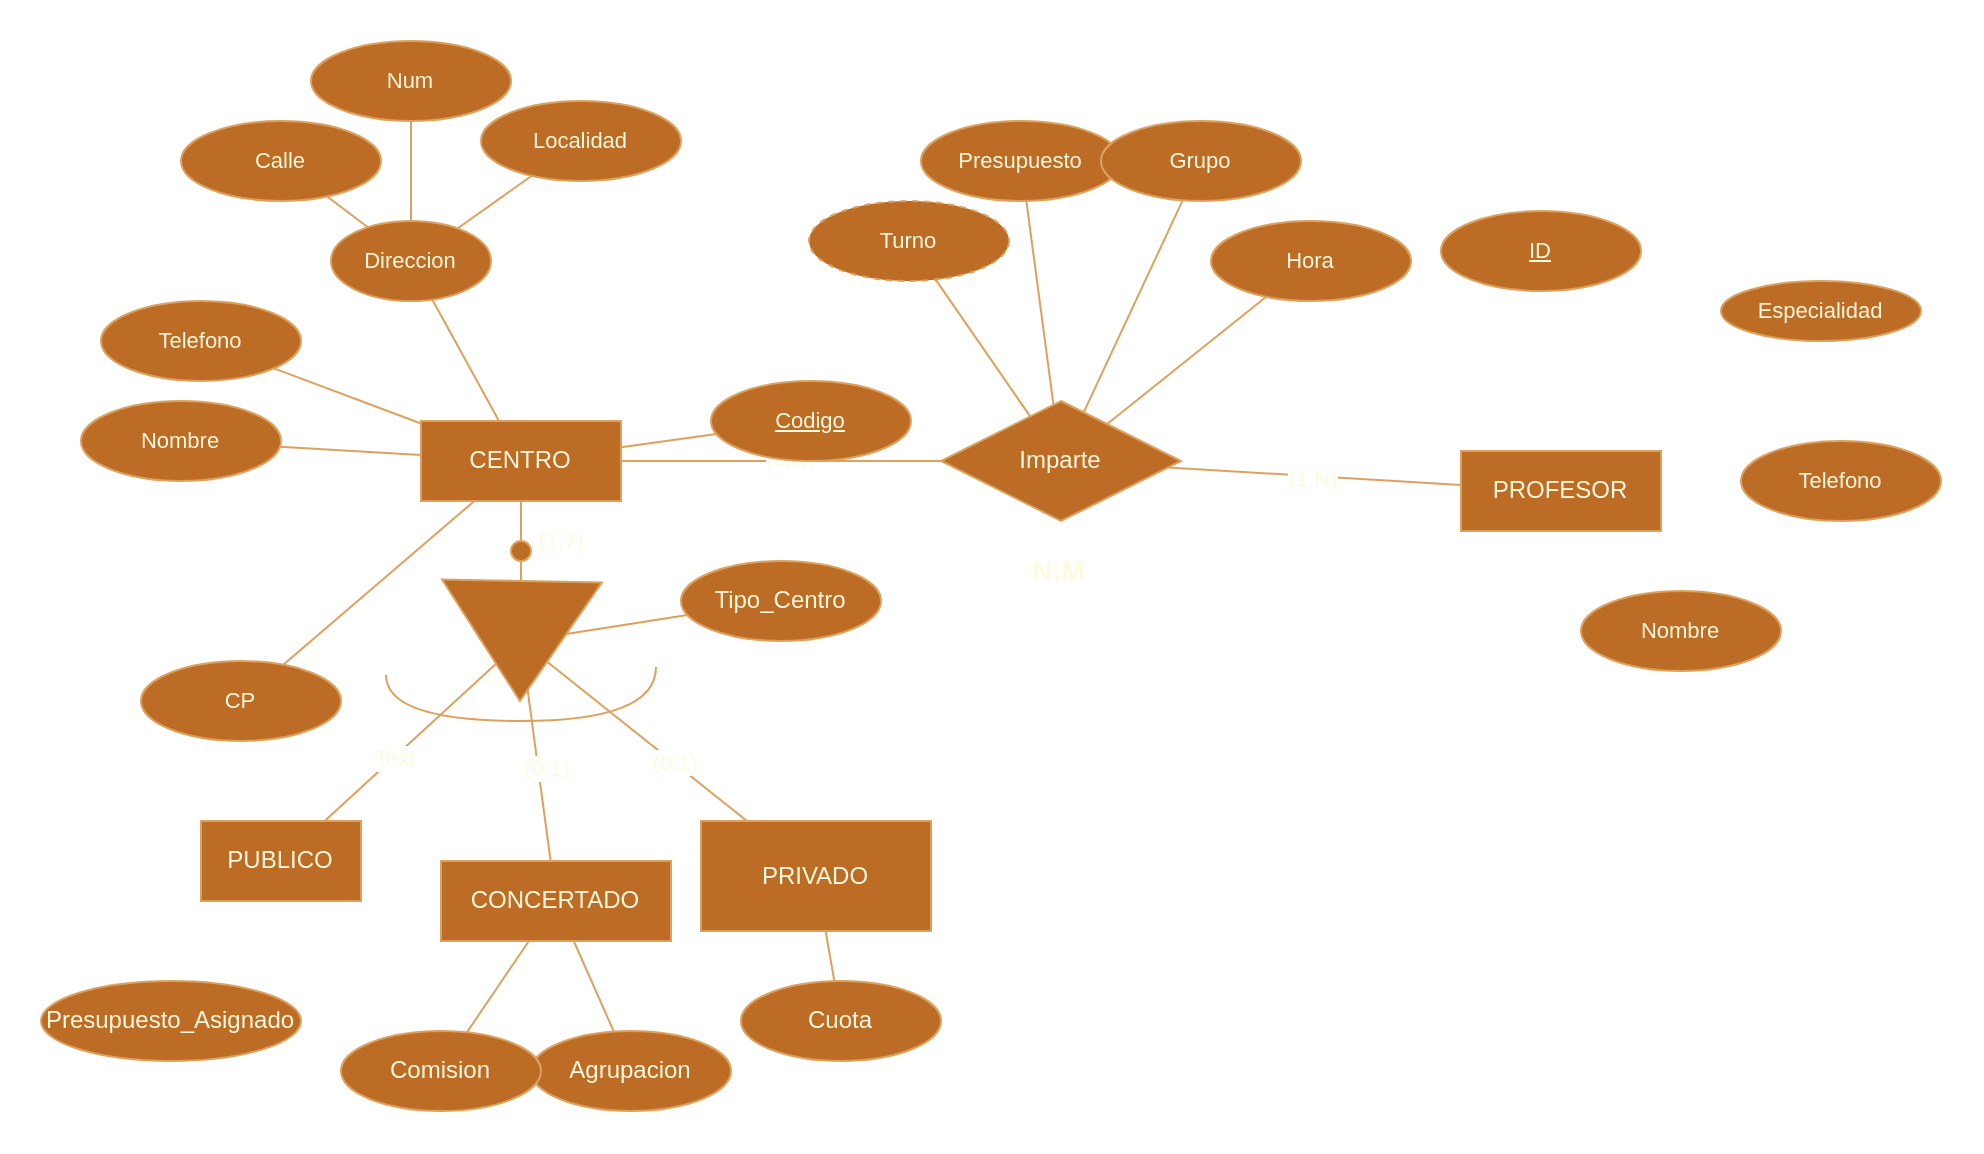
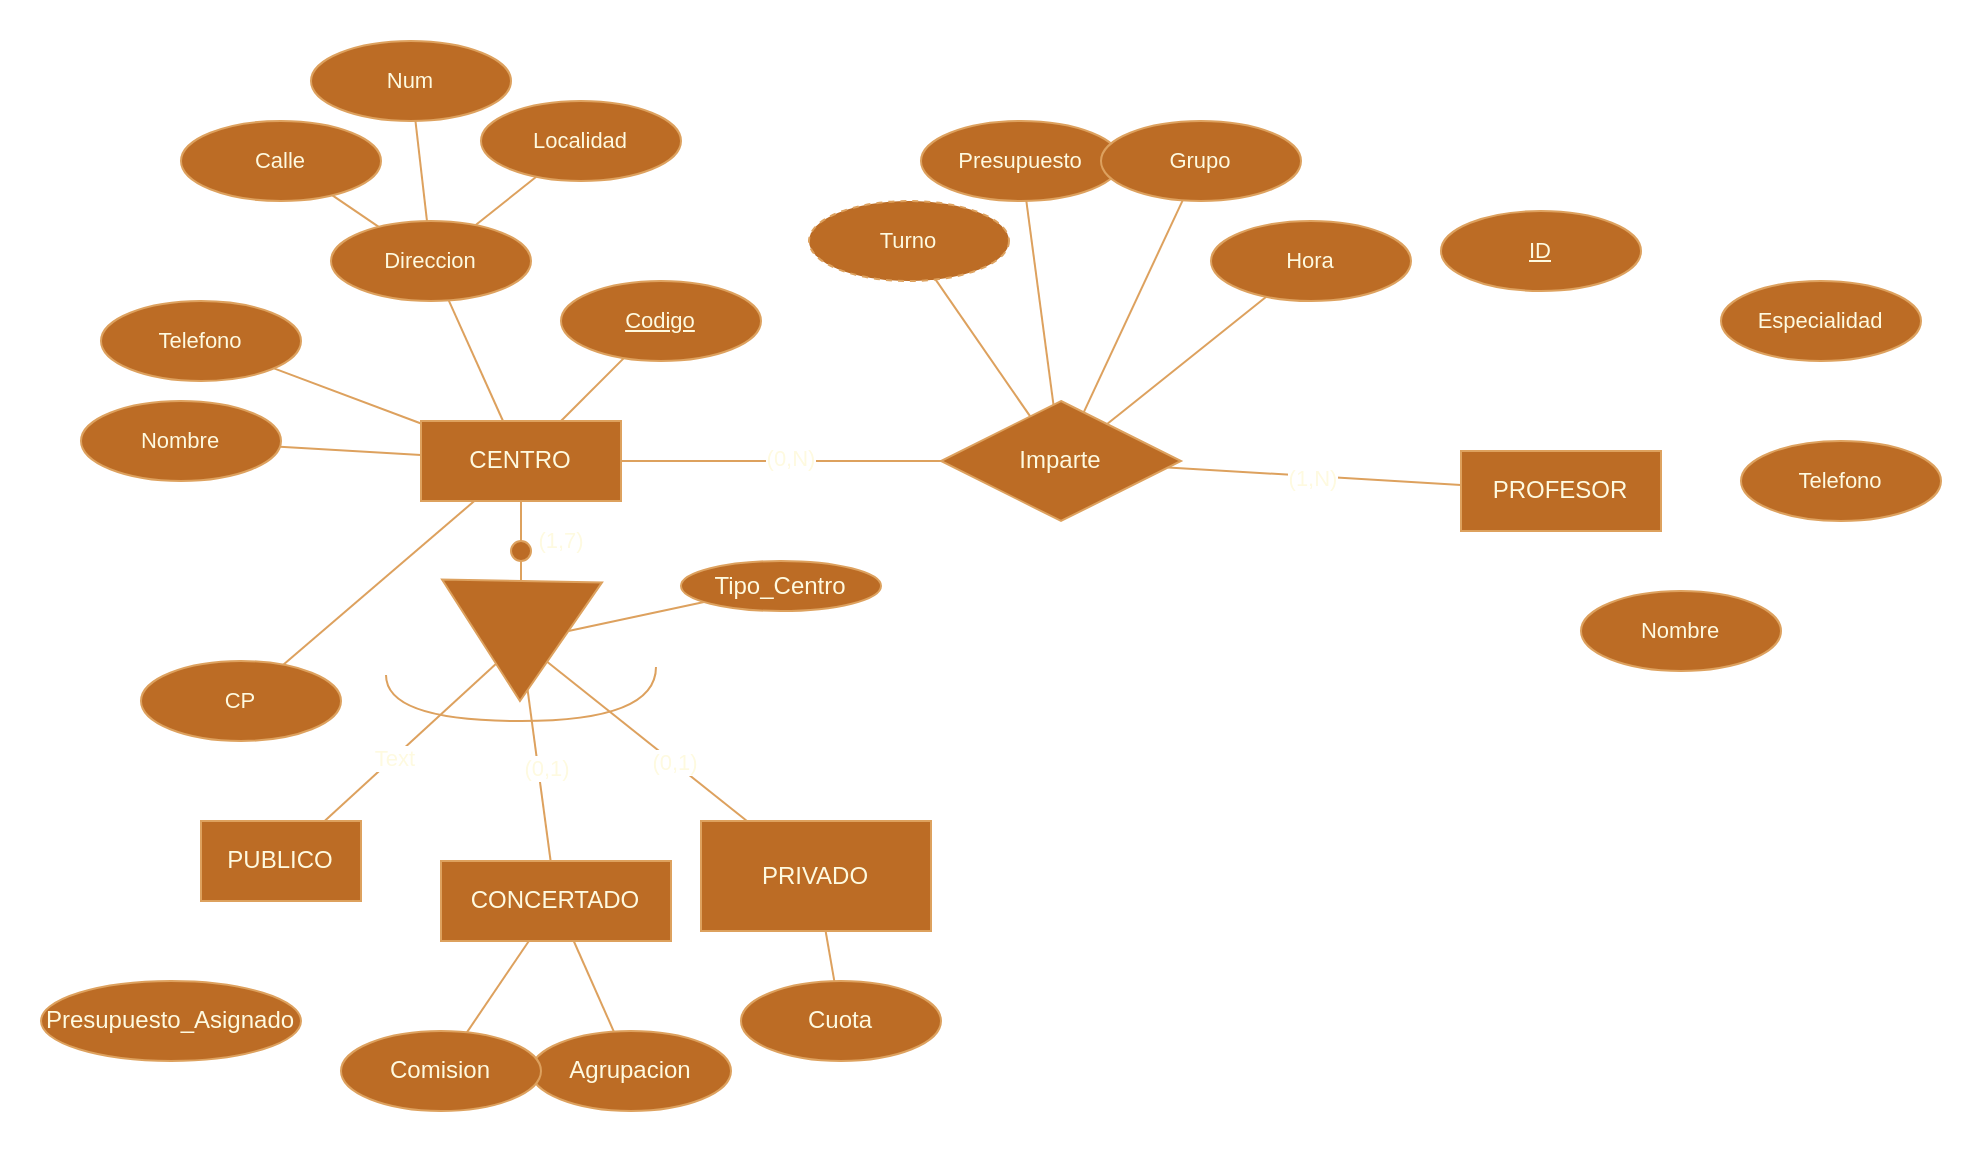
node "Direccion": size 160x80 -> 200x80
node "Especialidad": size 200x60 -> 200x80
node "Codigo": moved (811, 421) -> (661, 321)
node "N:M": removed
node "Tipo_Centro": size 200x80 -> 200x50
